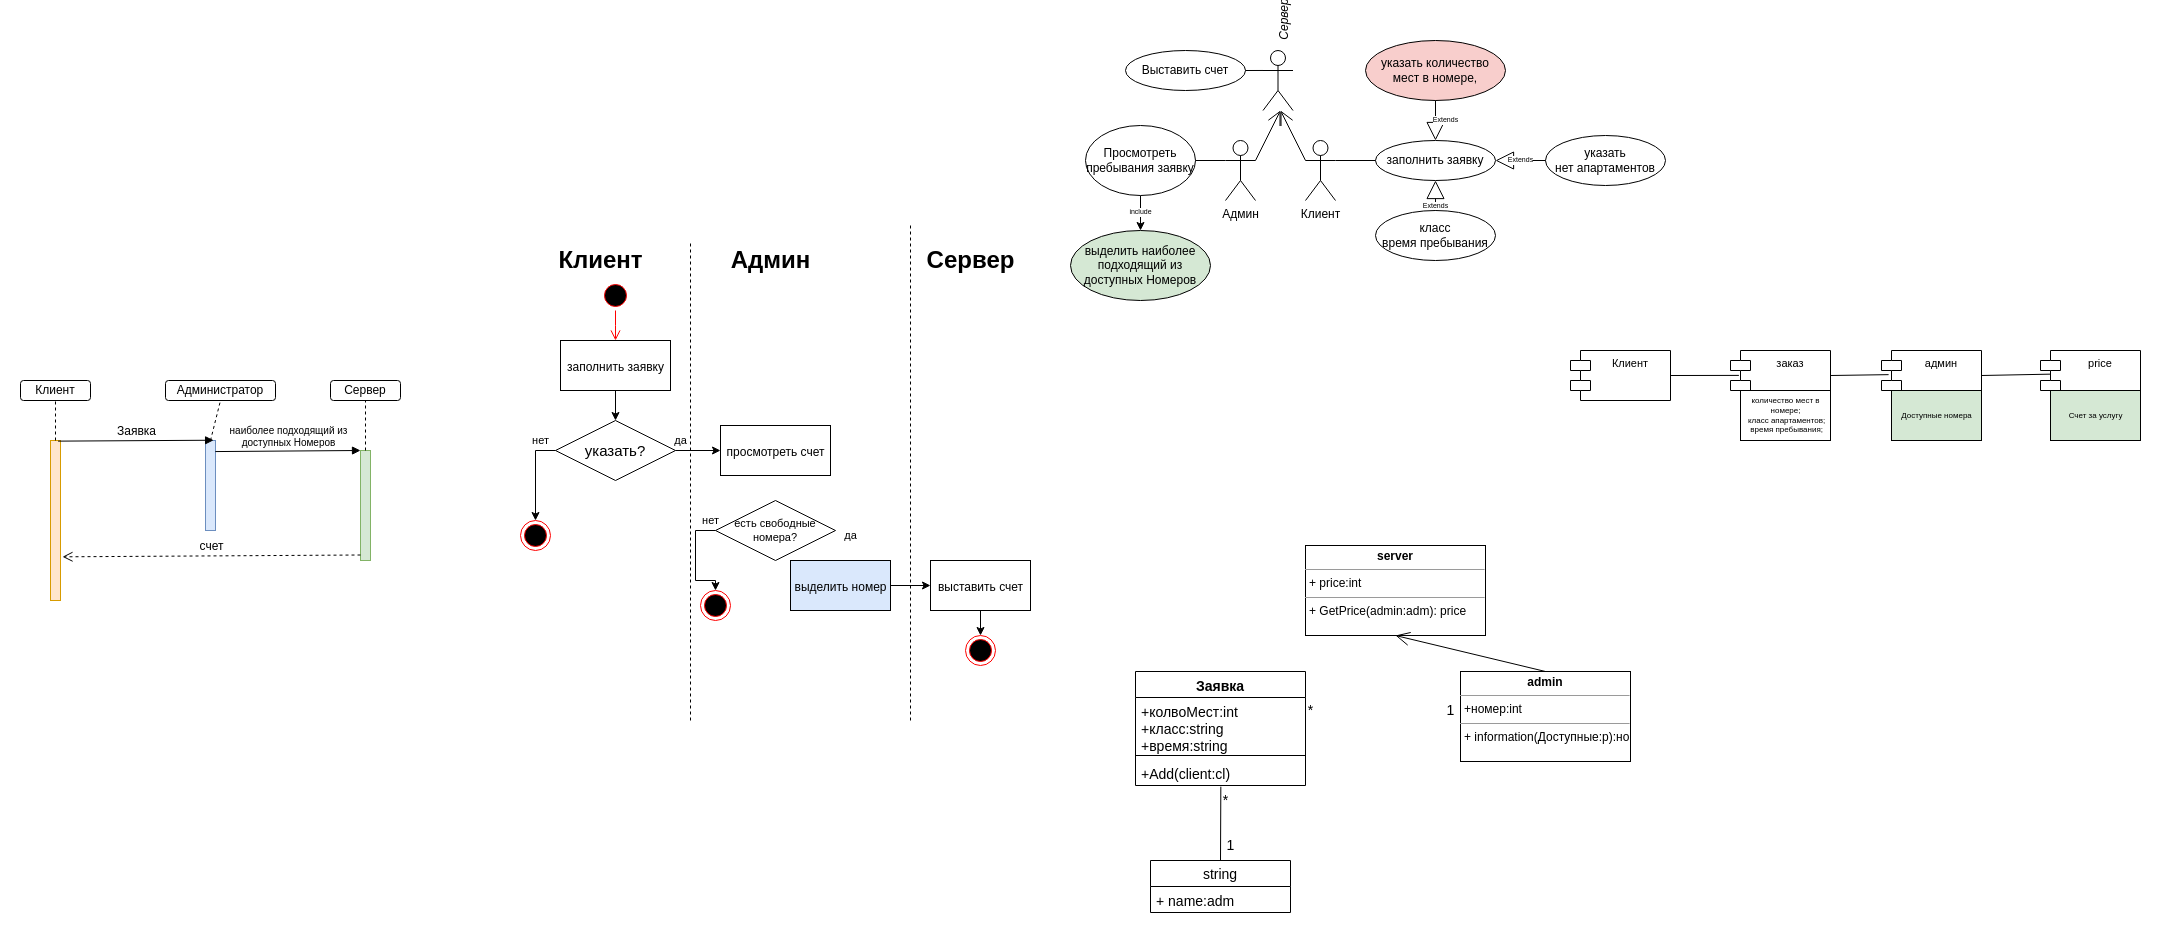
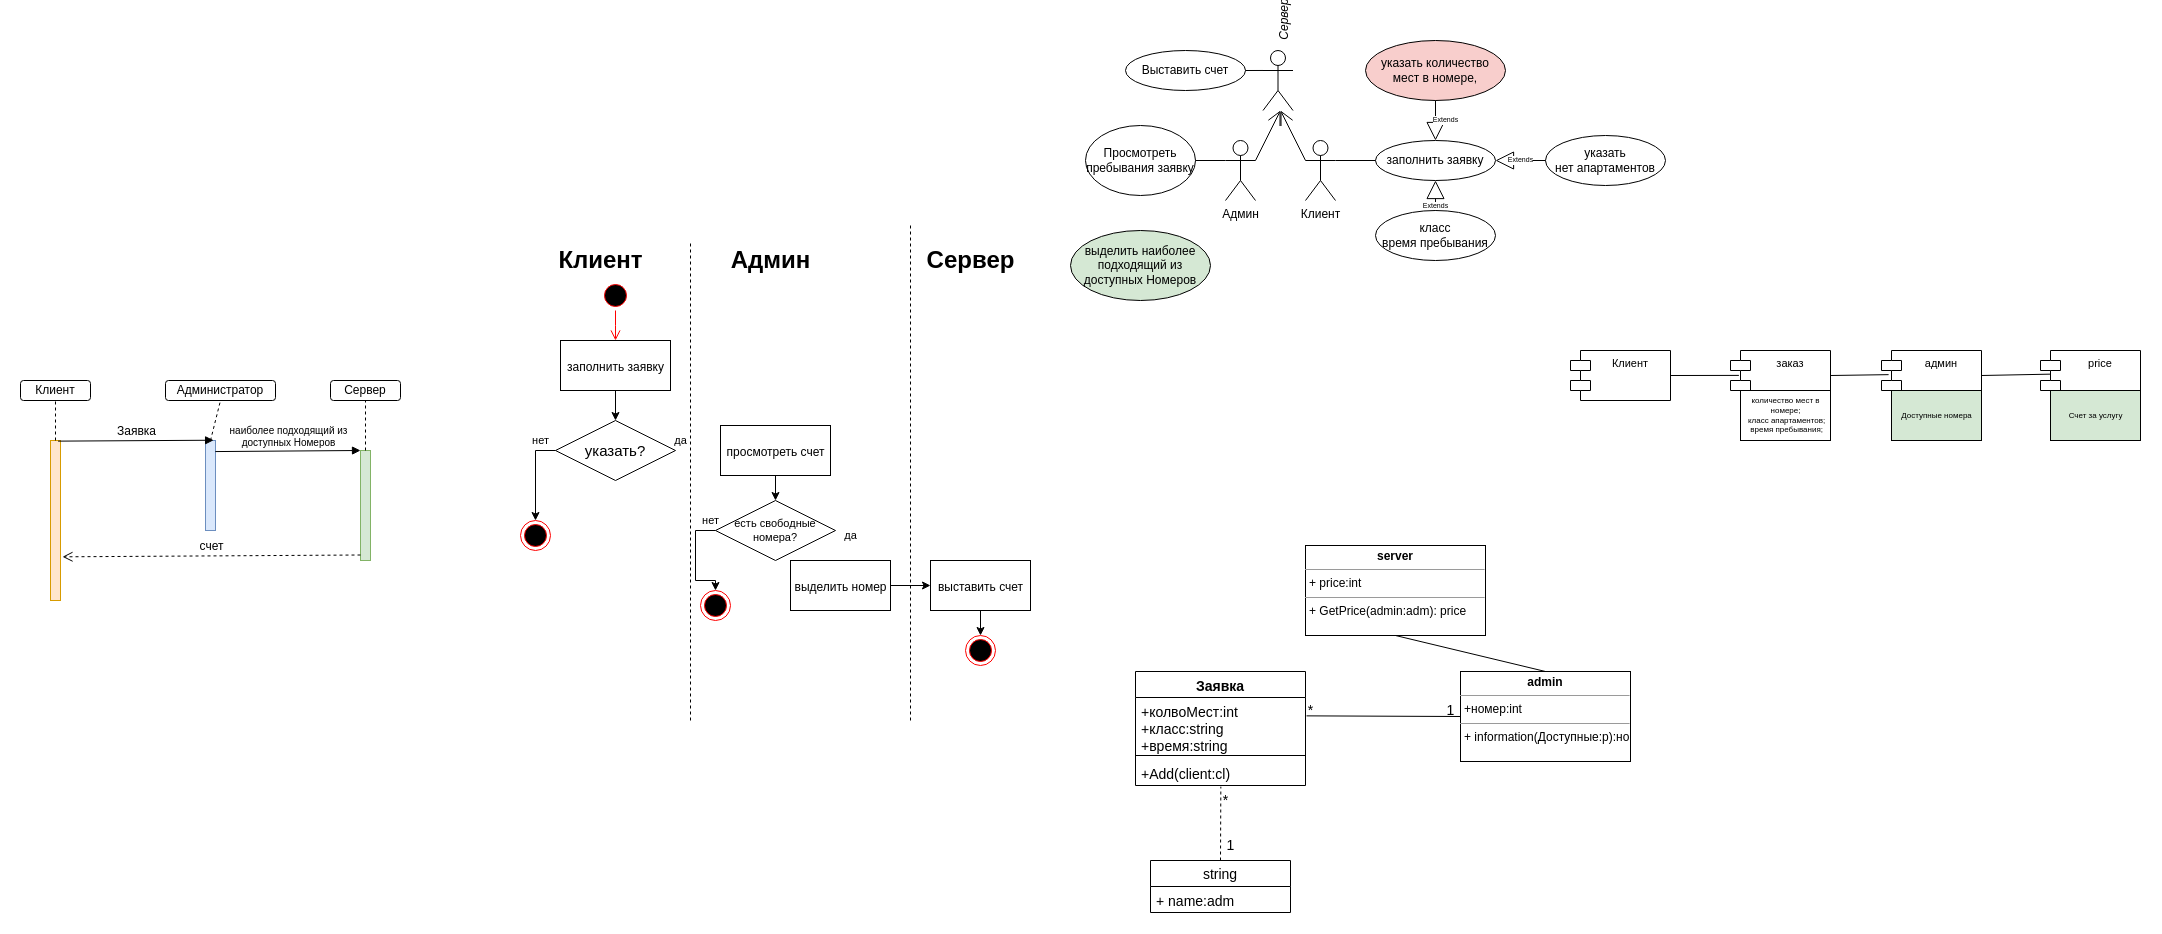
edge "Просмотреть пребывания заявку" -> "выделить наиболее подходящий из доступных Номеров": removed, label "include"
edge "указать?" -> "просмотреть счет": removed
edge "просмотреть счет" -> "есть свободныеномера?": added
node "выделить номер": fillcolor #dae8fc -> #ffffff
edge "admin +номер:int + information(Доступные:p):номер" -> "server + price:int + GetPrice(admin:adm): price": arrowhead open -> none
edge "admin +номер:int + information(Доступные:p):номер" -- "+колвоМест:int +класс:string +время:string": added
edge "+Add(client:cl)" -- "string": style solid -> dashed
